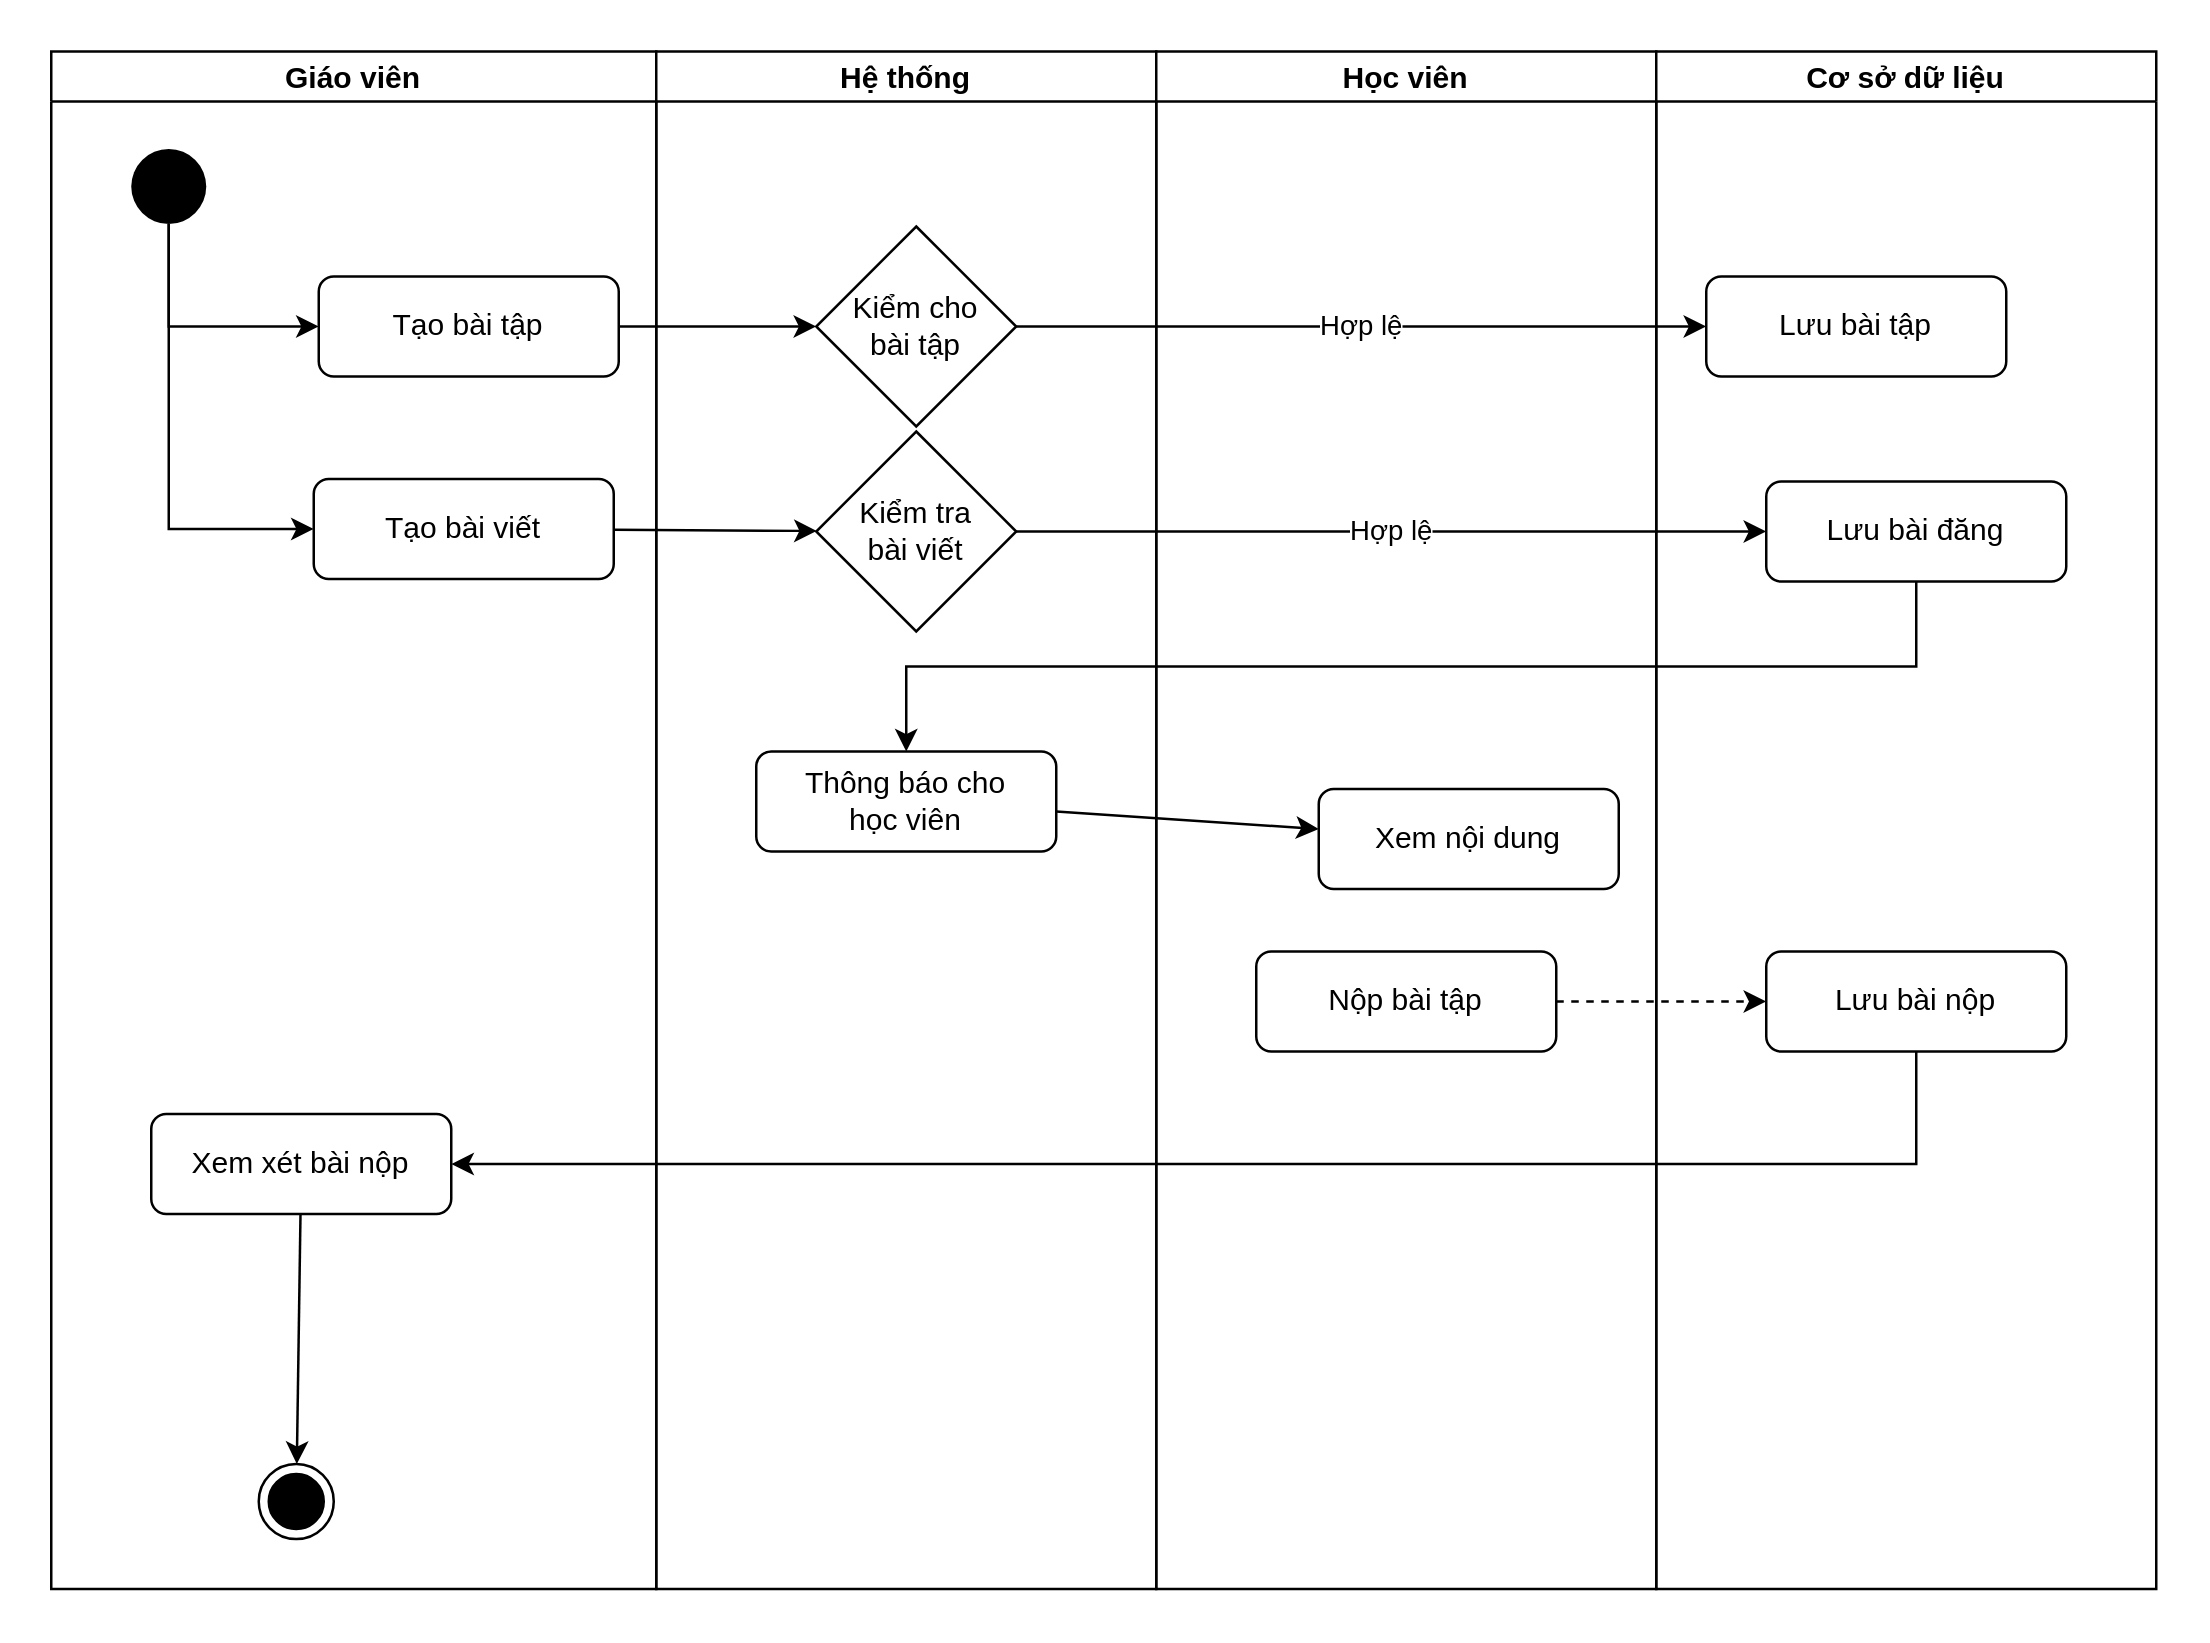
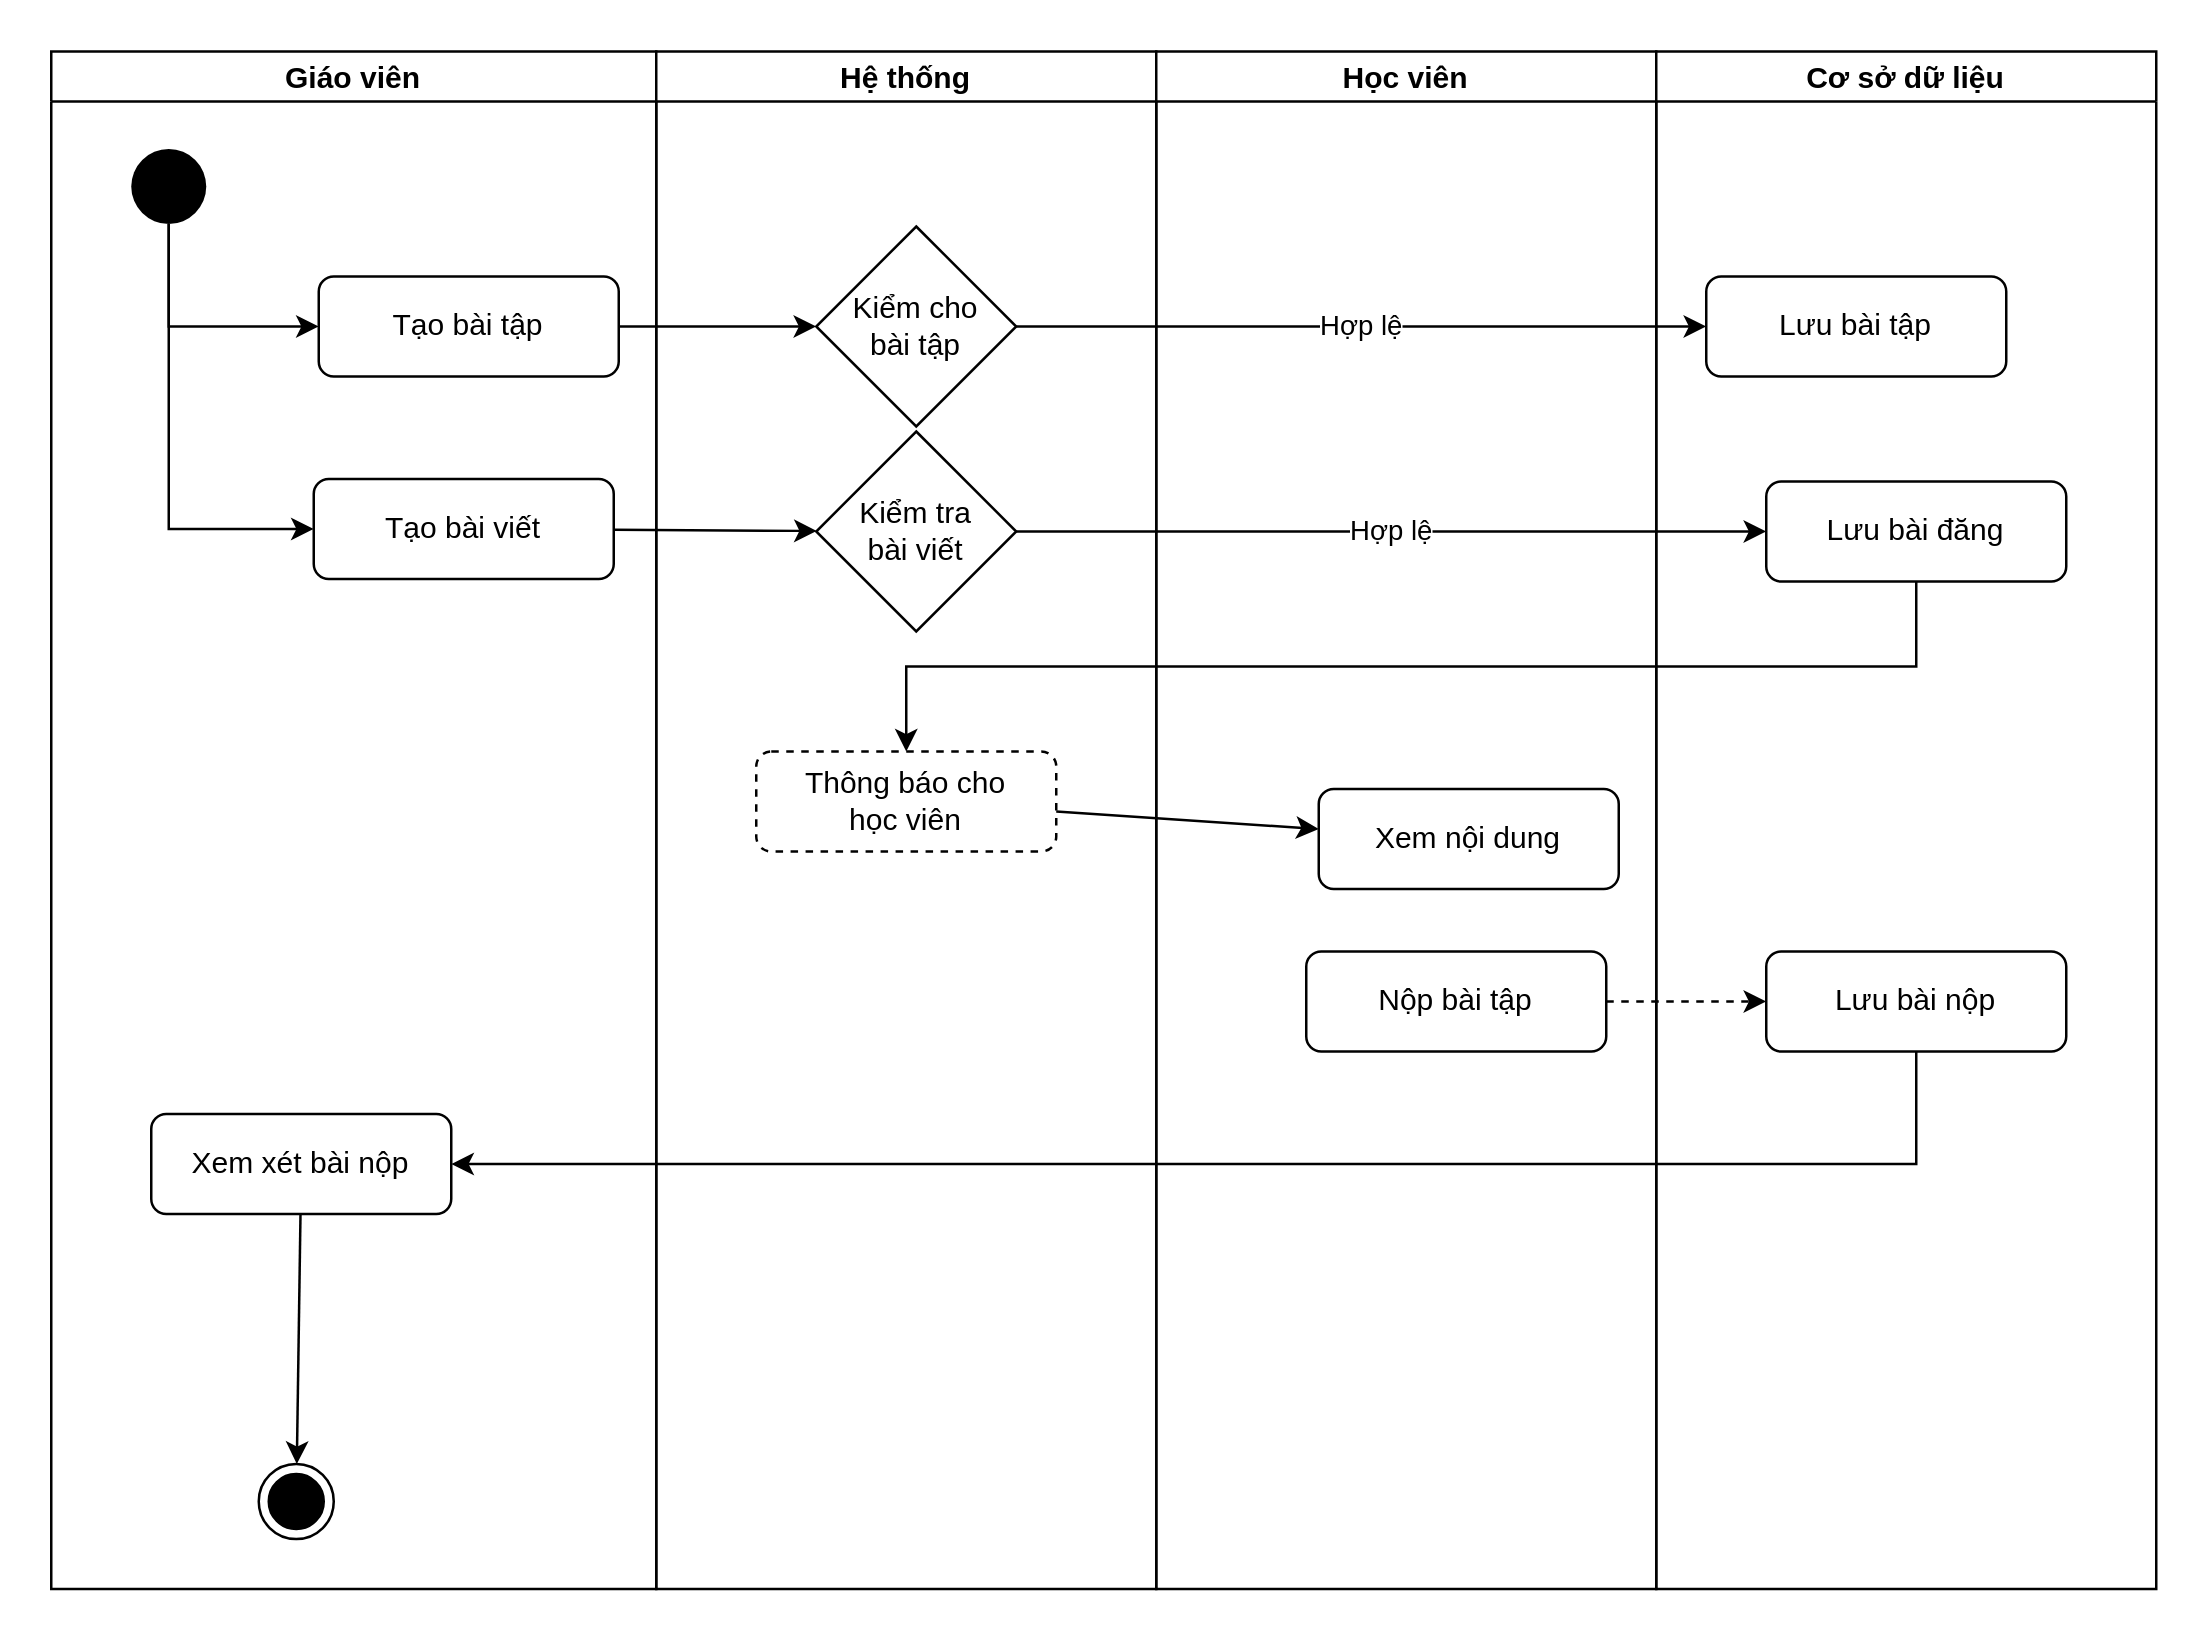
node "Thông báo cho học viên": style solid -> dashed
node "Nộp bài tập": moved (1406, 1001) -> (1456, 1001)
